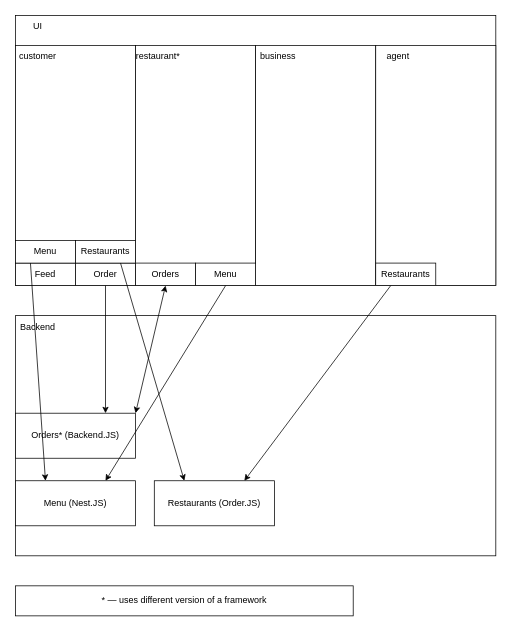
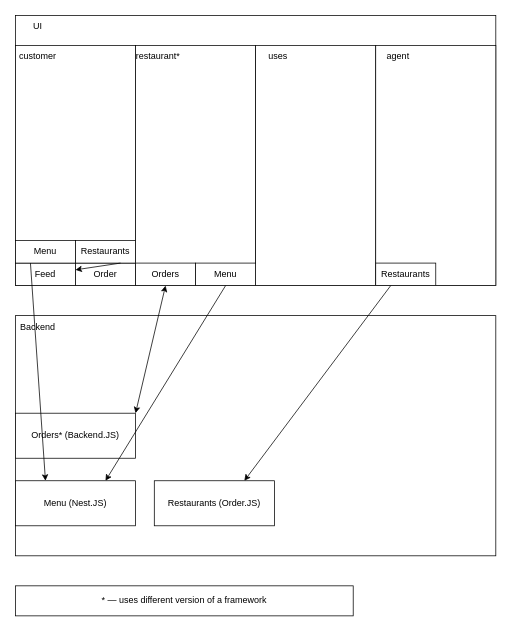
node "business": label "business" -> "uses"
edge "Order" -> "Orders* (Backend.JS)": removed
edge "Order" -> "Restaurants (Order.JS)": now "Order" -> "Feed"
